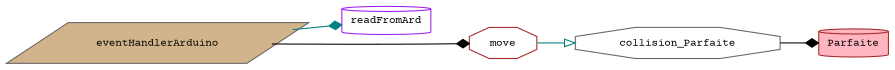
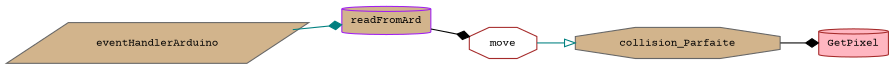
node "readFromArd": fillcolor white -> tan
node "collision_Parfaite": fillcolor white -> tan
node "Parfaite": label "Parfaite" -> "GetPixel"
edge "eventHandlerArduino" -> "move": now "readFromArd" -> "move"
